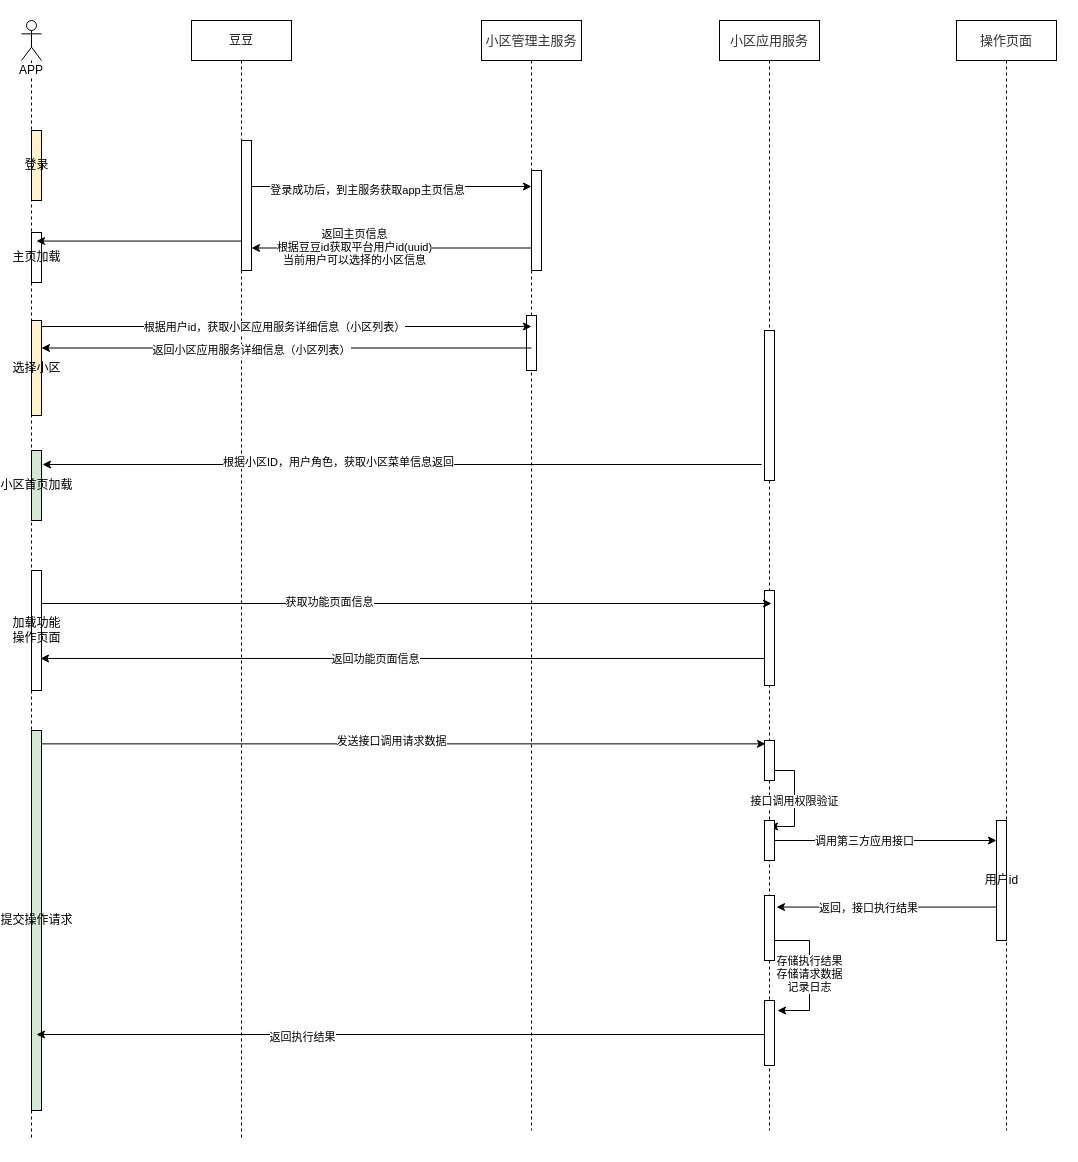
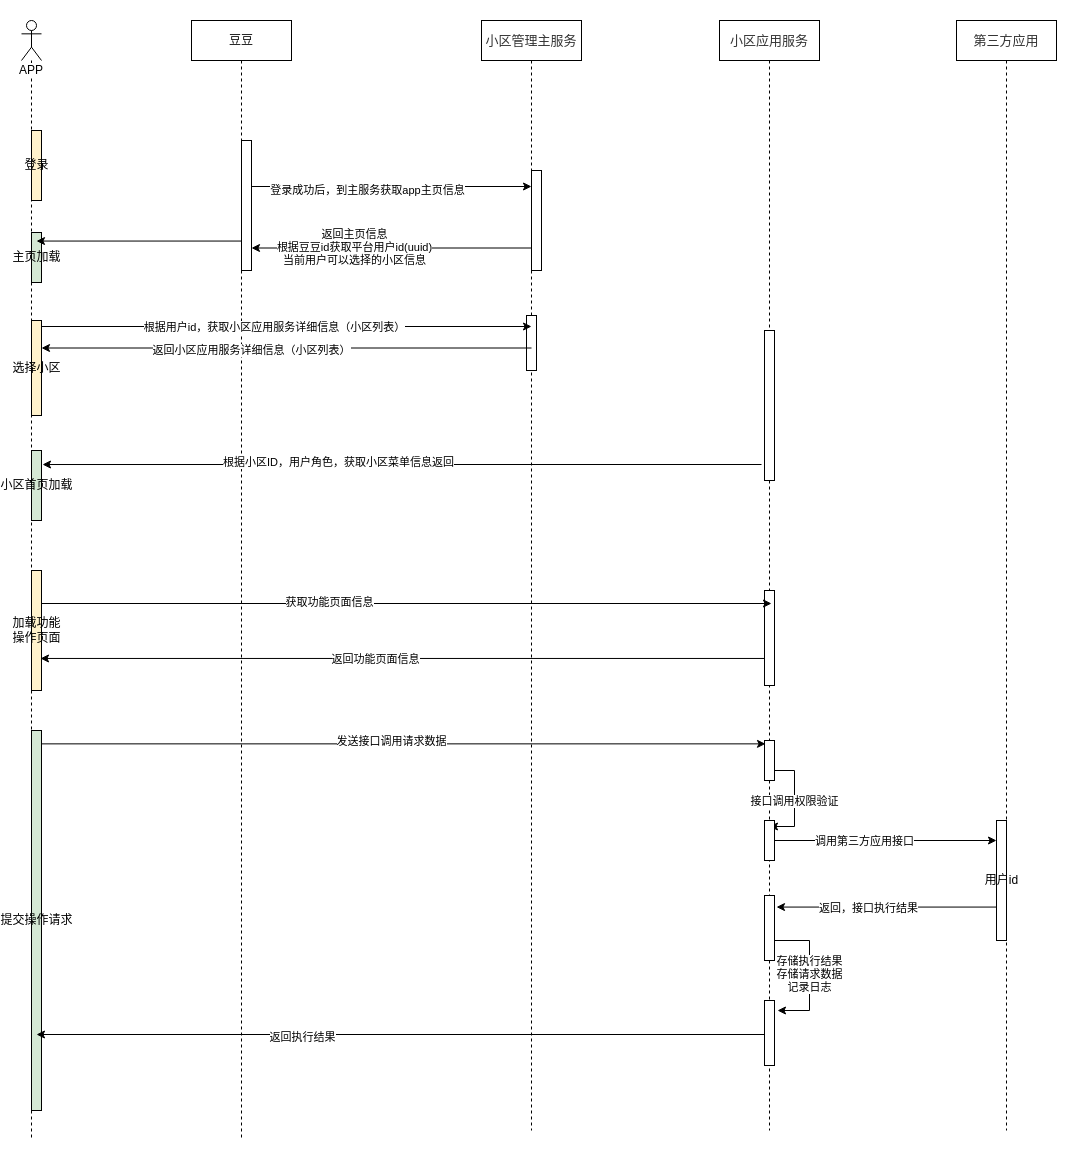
node "操作页面": label "操作页面" -> "第三方应用"
node "主页加载": fillcolor #ffffff -> #d5e8d4
node "加载功能 操作页面": fillcolor #ffffff -> #fff2cc
